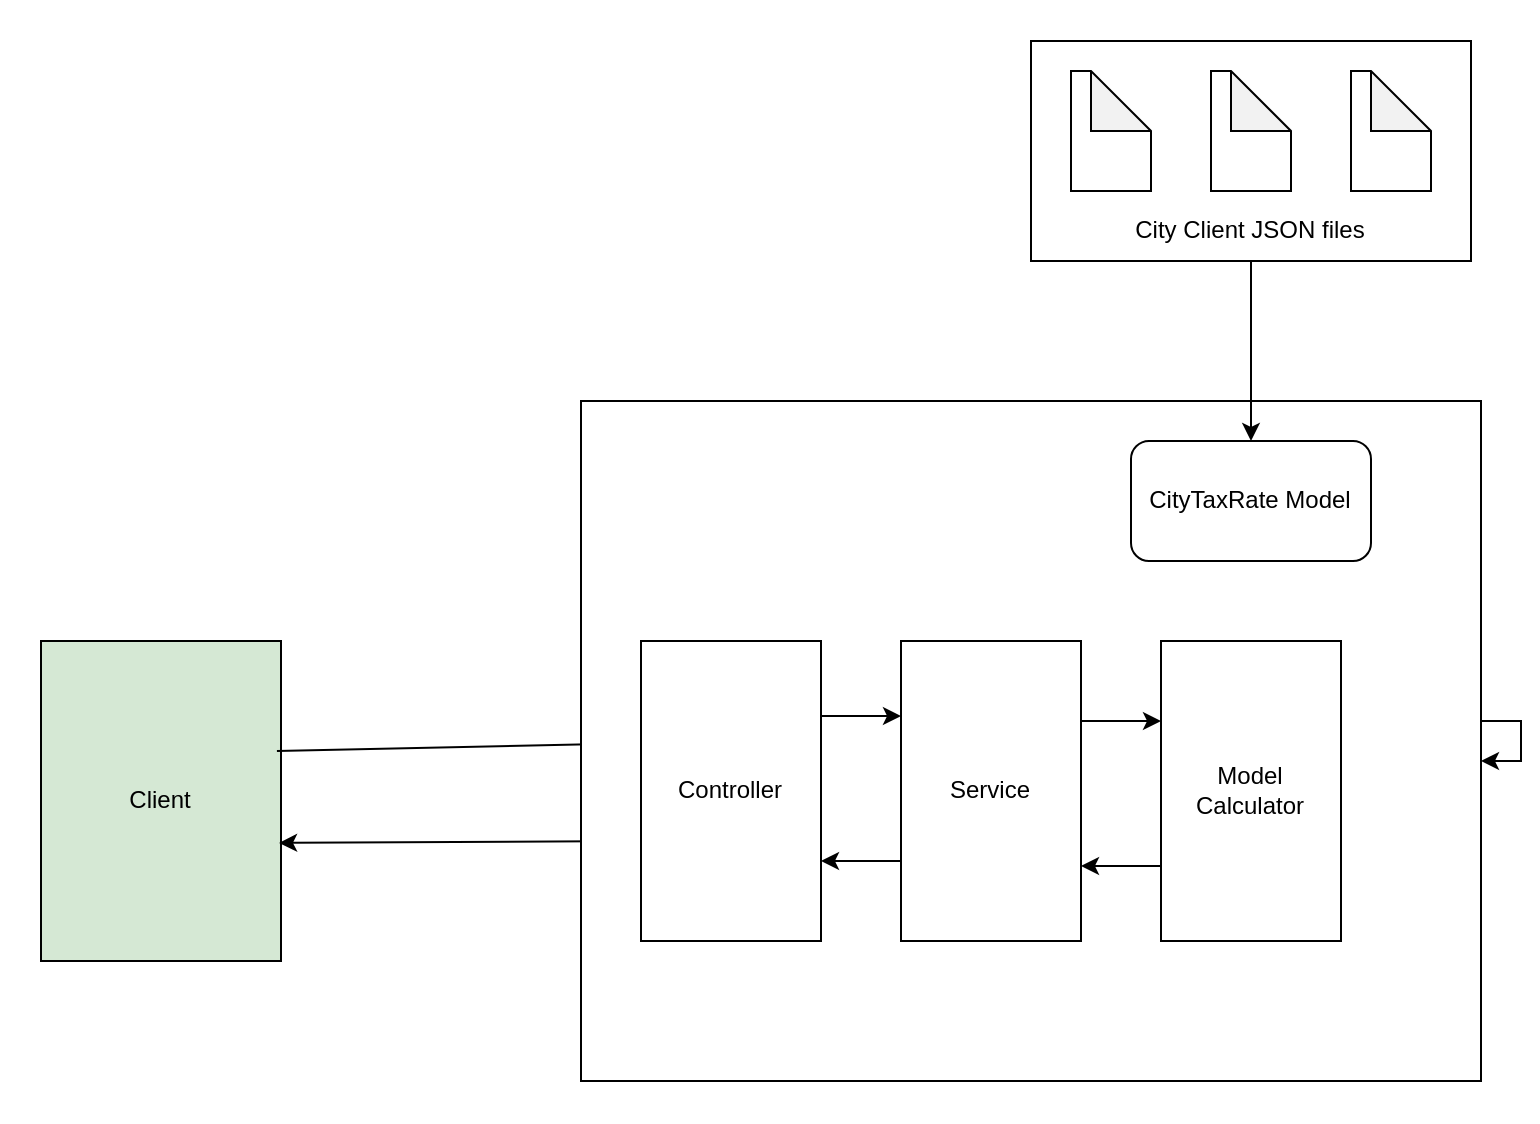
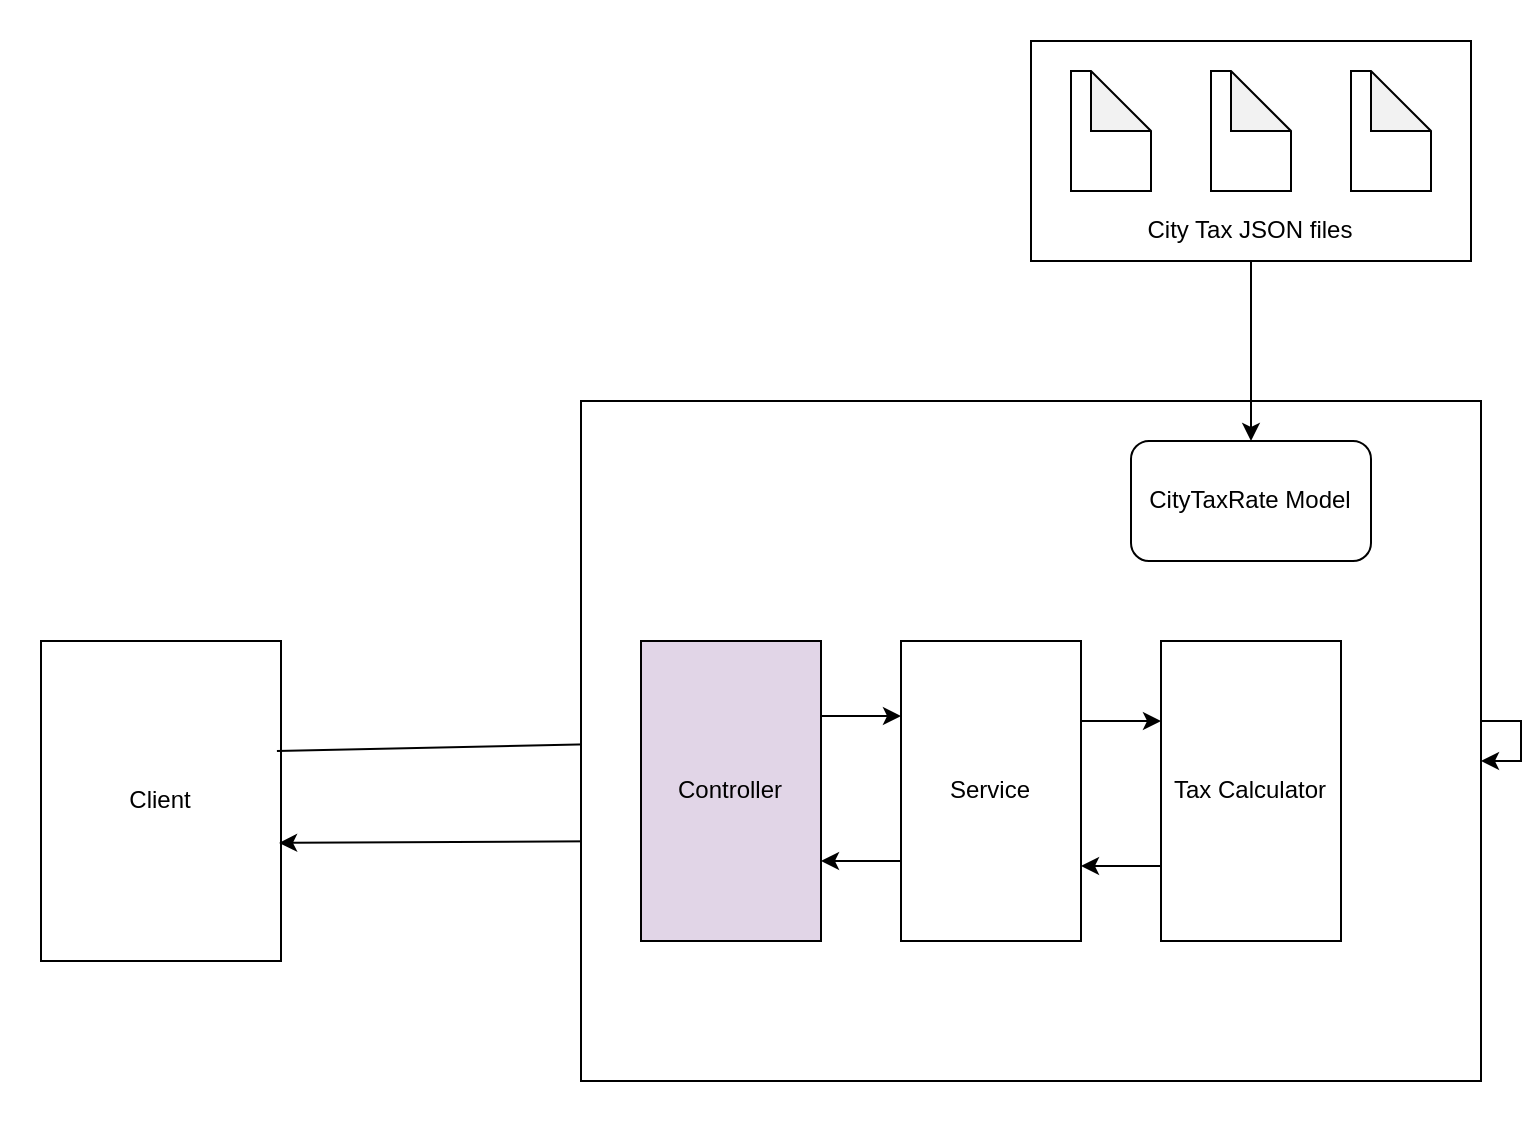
node "City Client JSON files": label "City Client JSON files" -> "City Tax JSON files"
node "Controller": fillcolor #ffffff -> #e1d5e7
node "Model Calculator": label "Model Calculator" -> "Tax Calculator"
node "Client": fillcolor #d5e8d4 -> #ffffff
